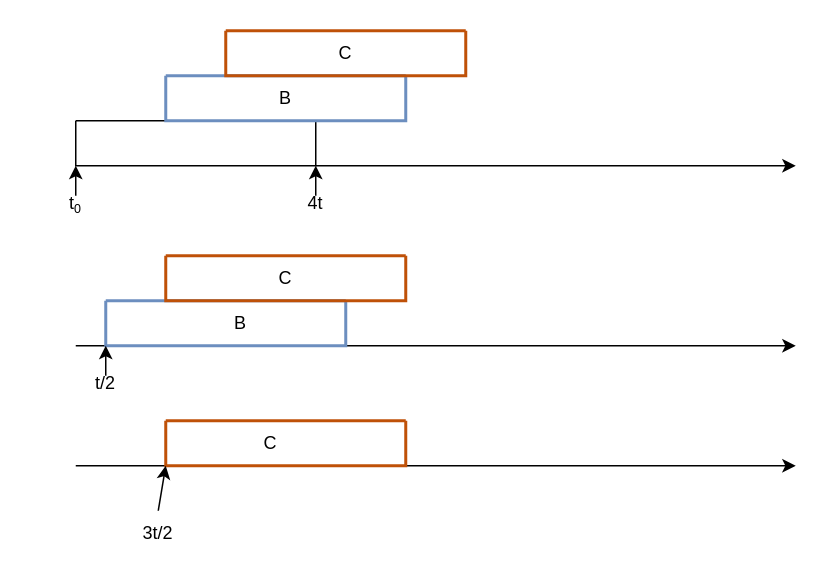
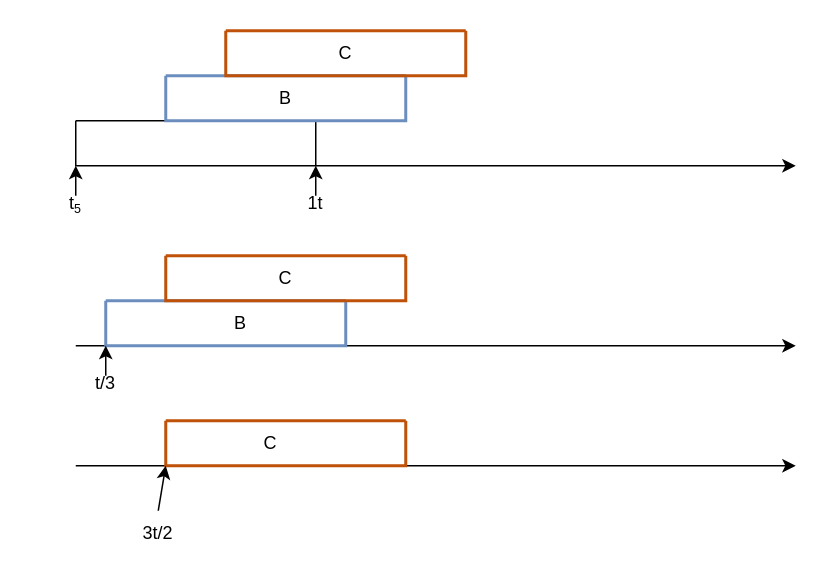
node "t0": label "t0" -> "t5"
node "4t": label "4t" -> "1t"
node "t/2": label "t/2" -> "t/3"
